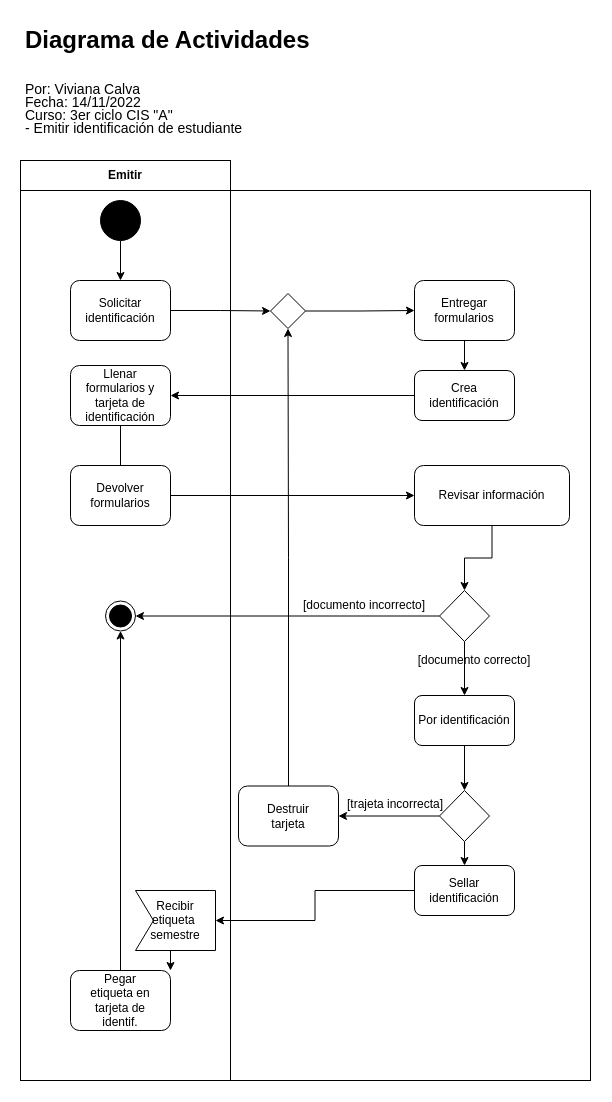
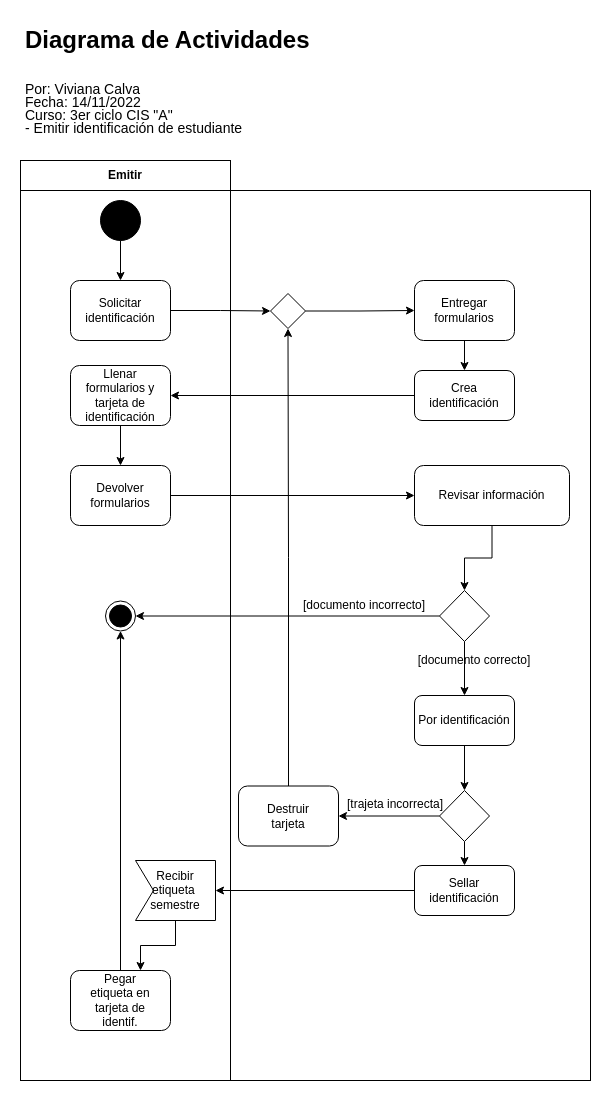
edge "Llenar formularios y tarjeta de identificación" -- "Devolver formularios": arrowhead none -> classic
node "Recibir etiqueta semestre": moved (176, 921) -> (176, 891)
